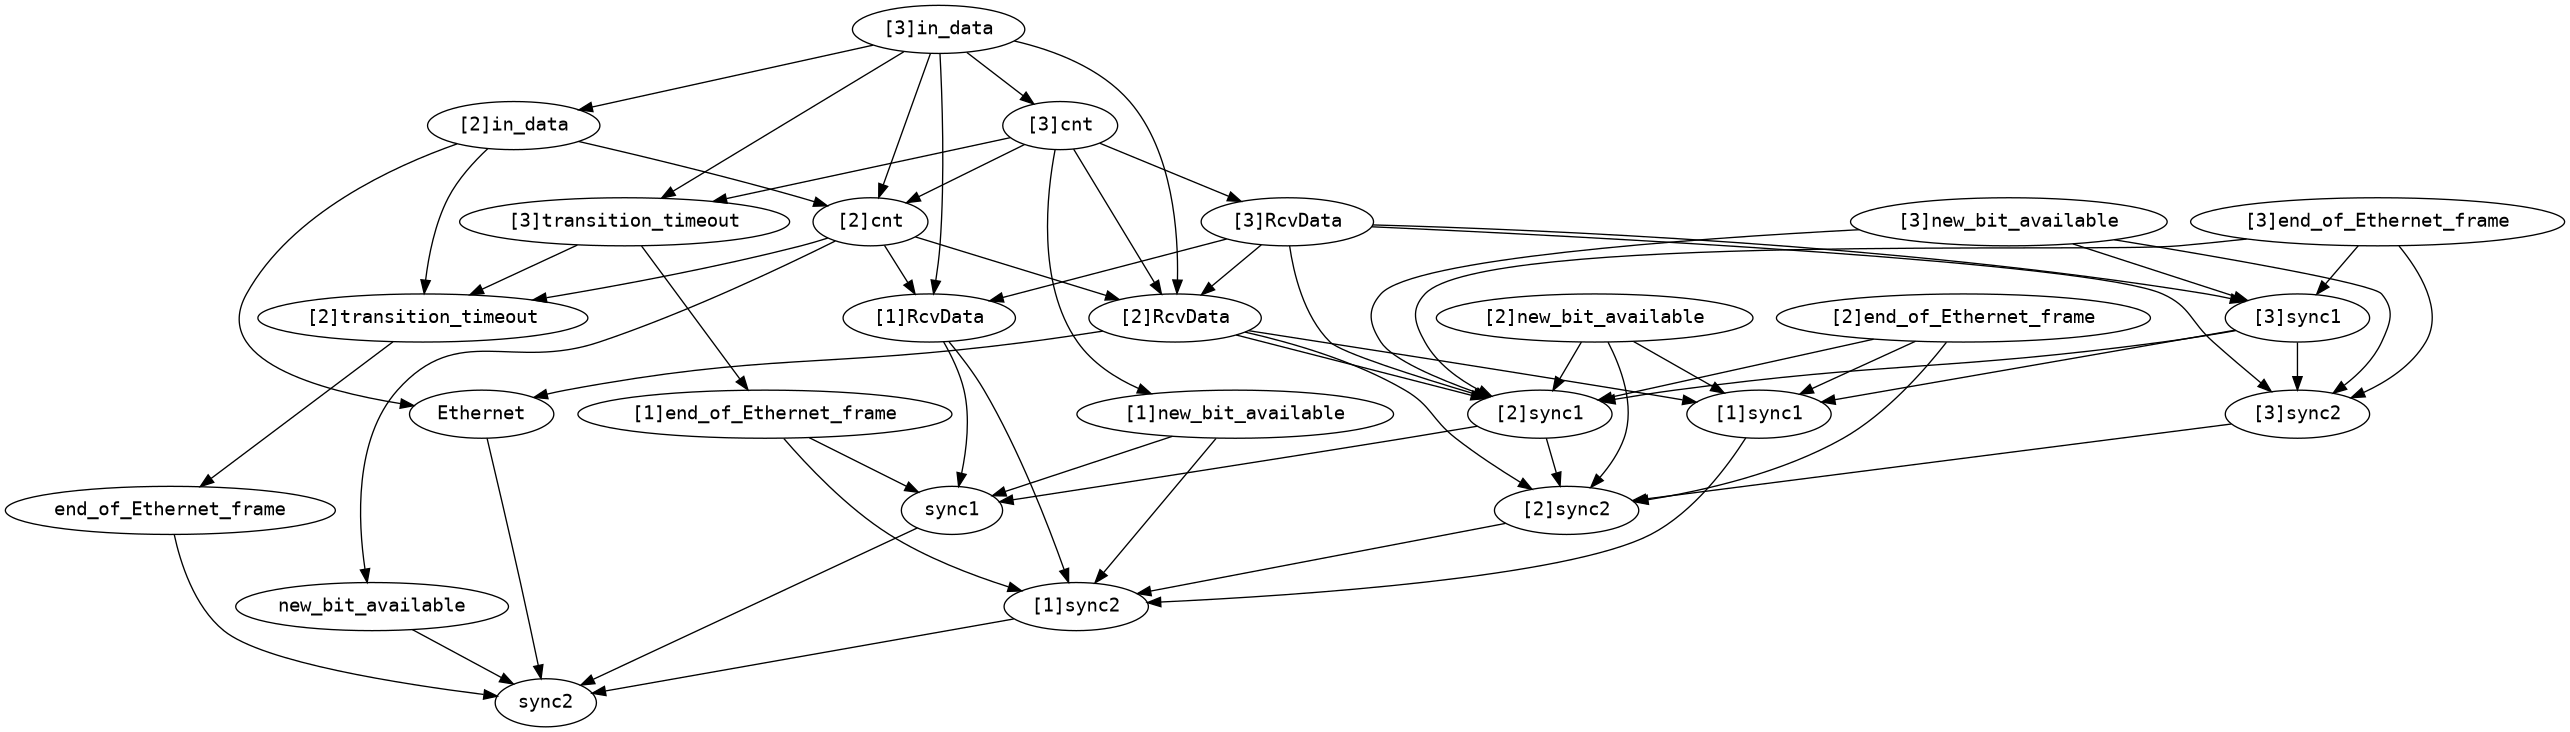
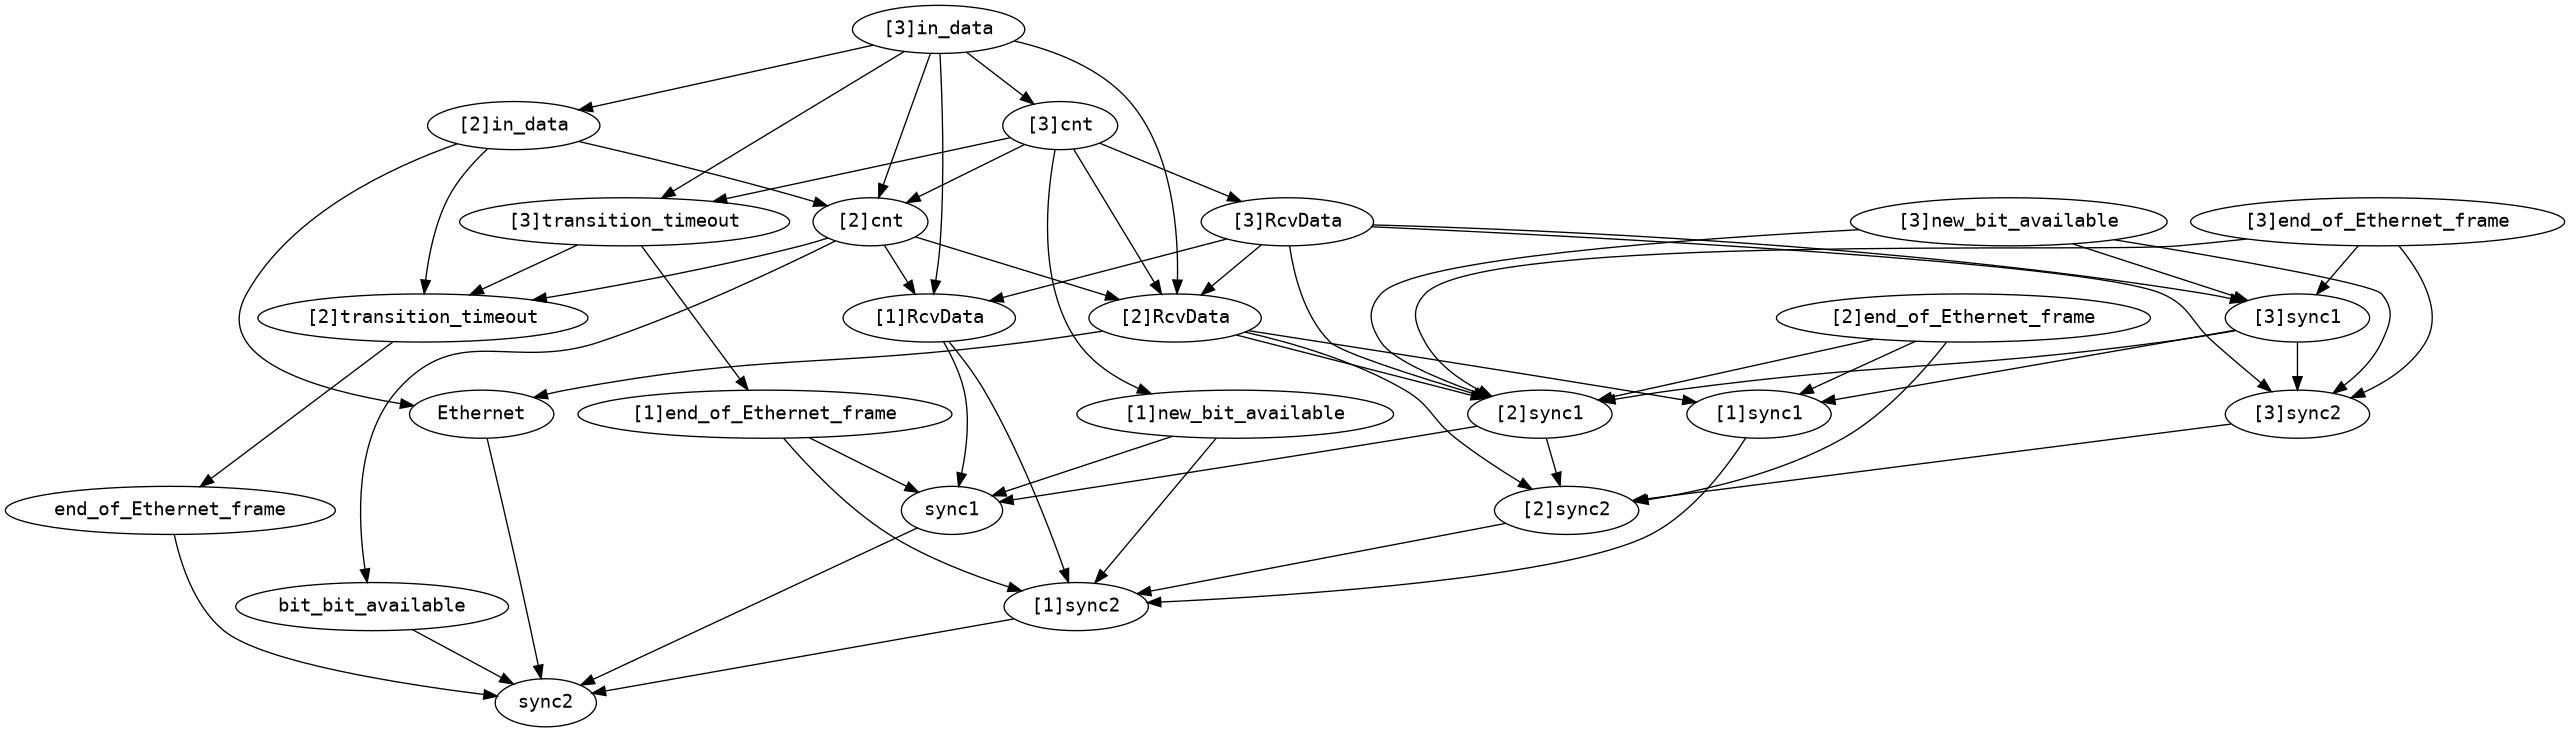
node "[2]new_bit_available": removed
node "new_bit_available": label "new_bit_available" -> "bit_bit_available"
